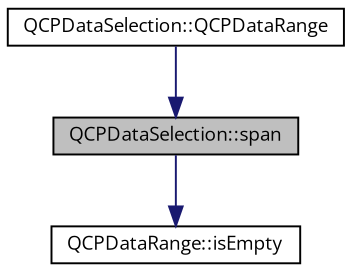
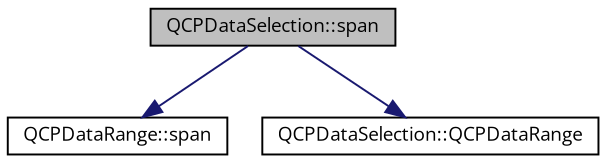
edge "QCPDataSelection::QCPDataRange" -> "QCPDataSelection::span": reversed
node "QCPDataRange::isEmpty": label "QCPDataRange::isEmpty" -> "QCPDataRange::span"
